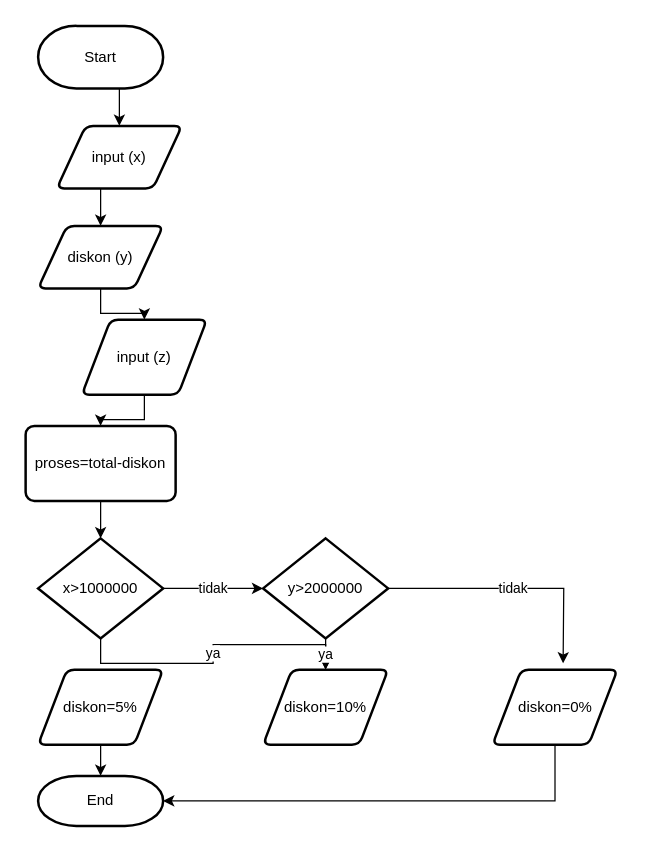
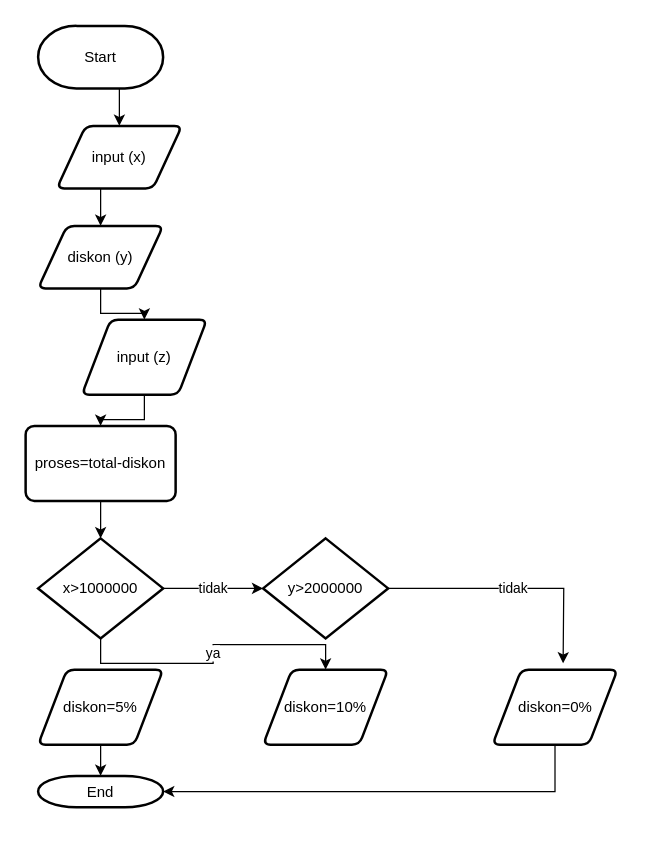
edge "y>2000000" -> "diskon=10%": removed, label "ya"
node "End": size 125x50 -> 125x31
